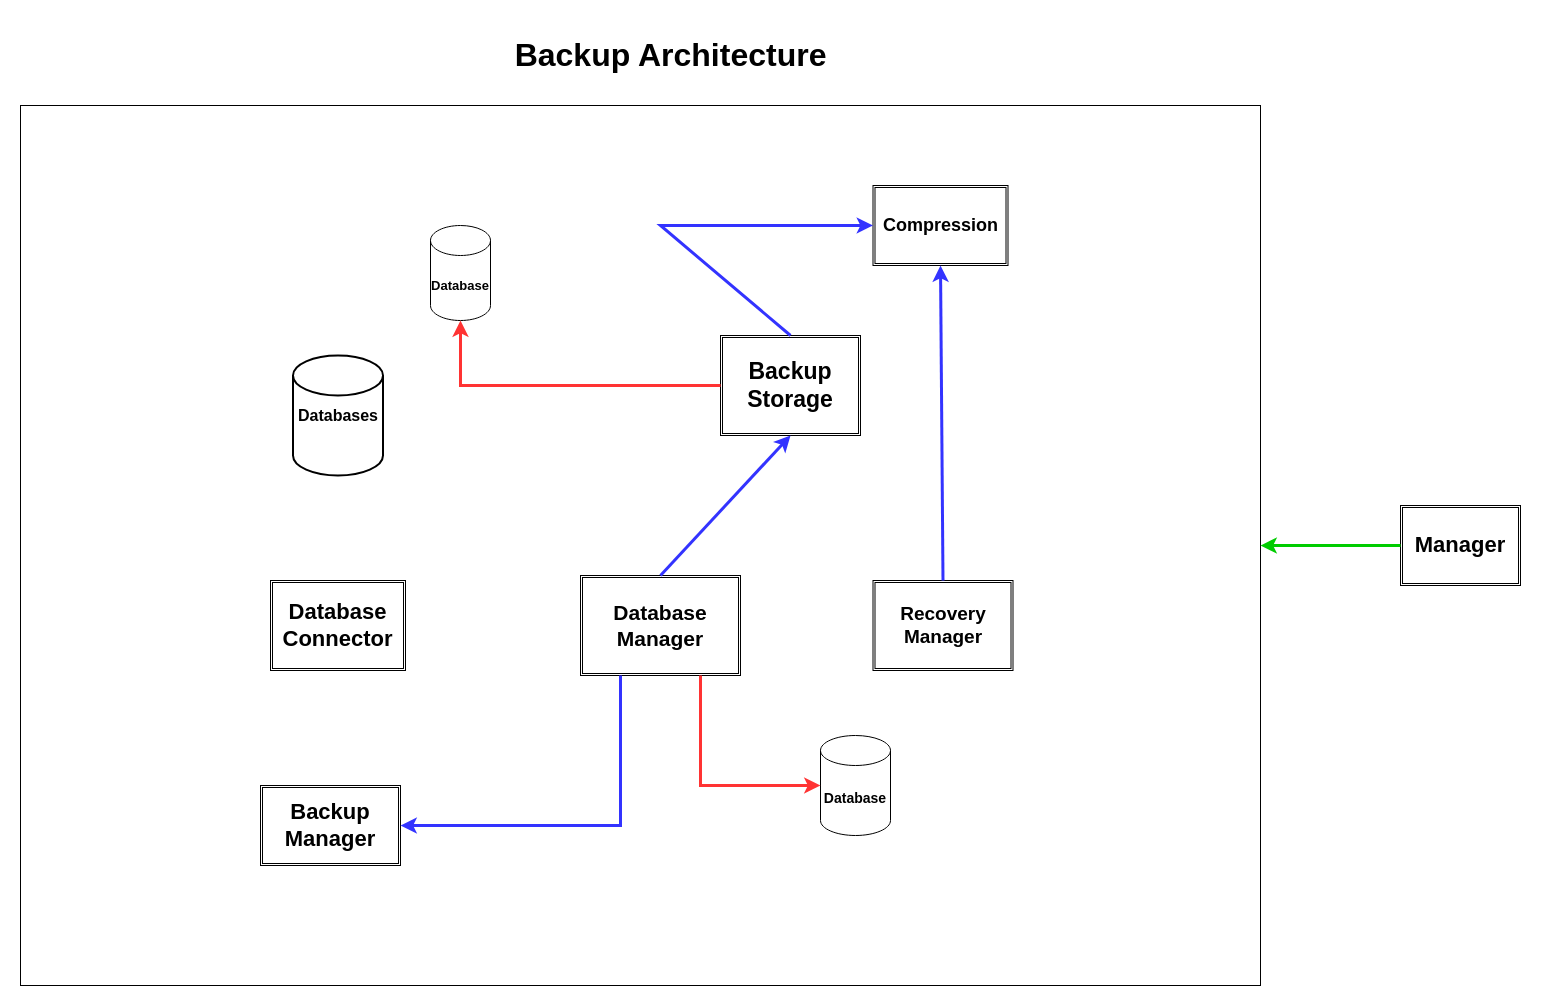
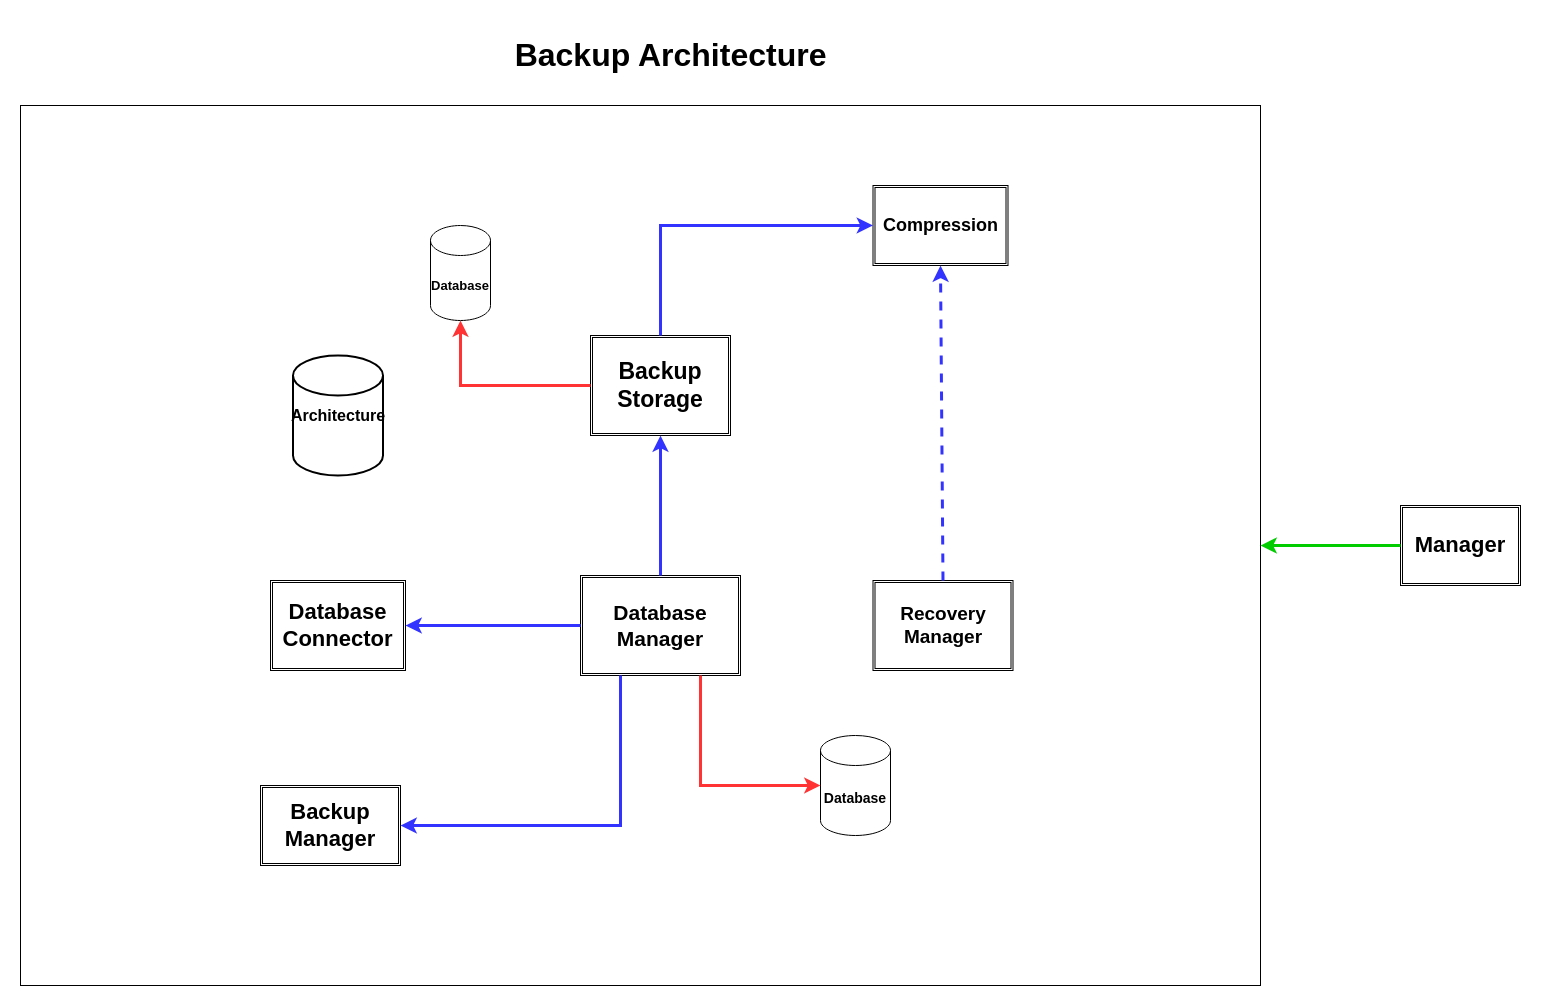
node "Backup Storage": moved (791, 386) -> (661, 386)
node "Databases": label "Databases" -> "Architecture"
edge "Recovery Manager" -> "Compression": style solid -> dashed
edge "Database Manager" -> "Database Connector": added
